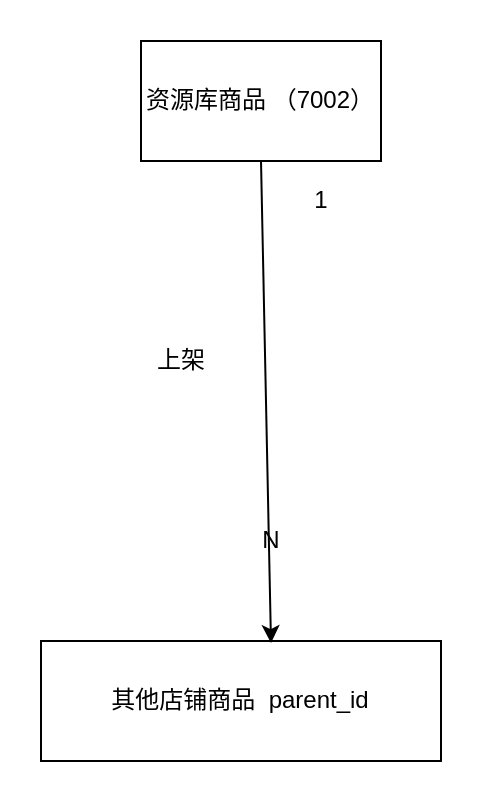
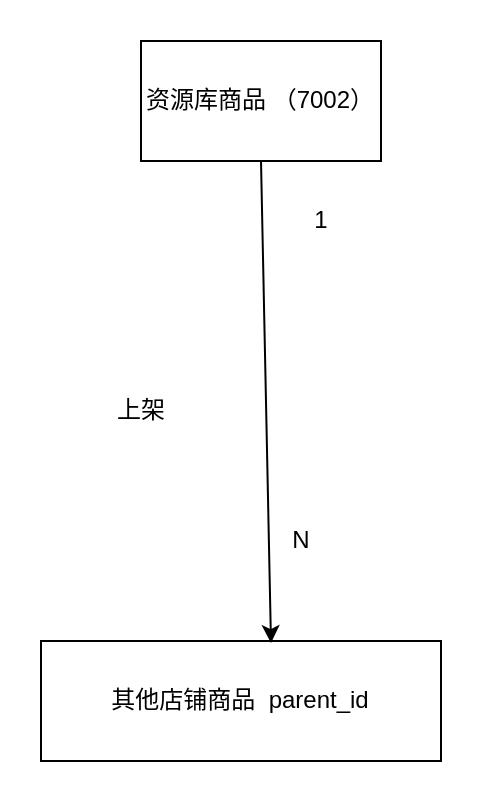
node "1": moved (321, 201) -> (321, 221)
node "上架": moved (181, 361) -> (141, 411)
node "N": moved (271, 541) -> (301, 541)
